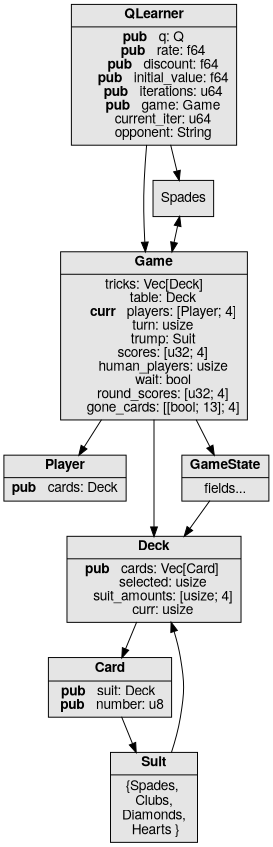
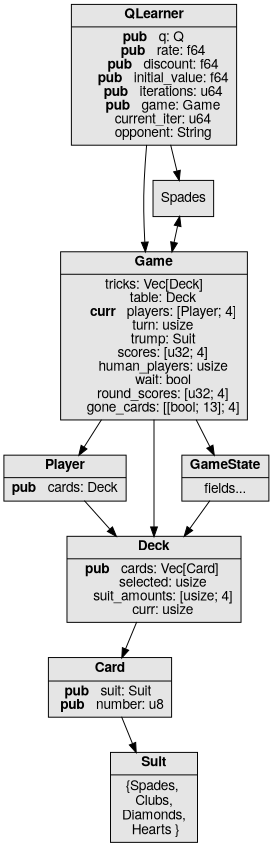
node "Card": text "suit: Deck" -> "suit: Suit"
edge "Suit" -> "Deck": now "Player" -> "Deck"
